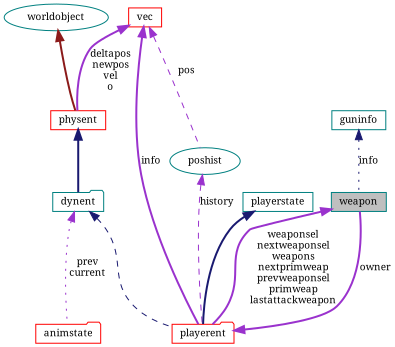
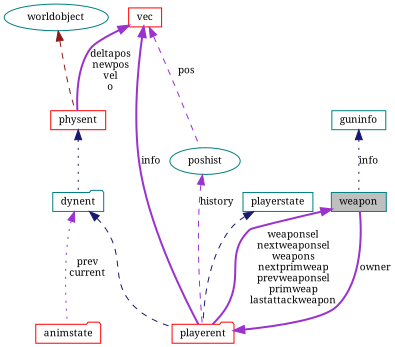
edge "physent" -> "worldobject": style bold -> dashed
edge "dynent" -> "physent": style bold -> dotted
edge "playerent" -> "playerstate": style bold -> dashed
